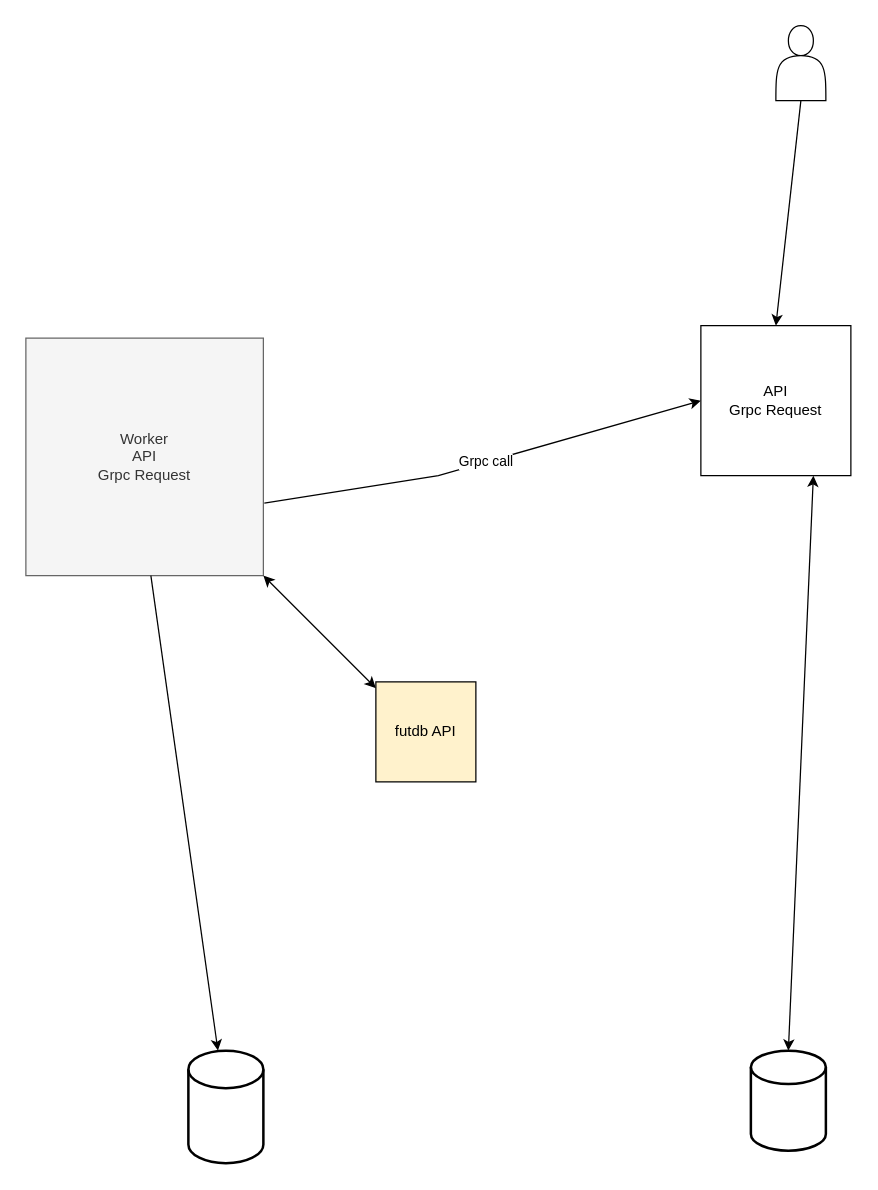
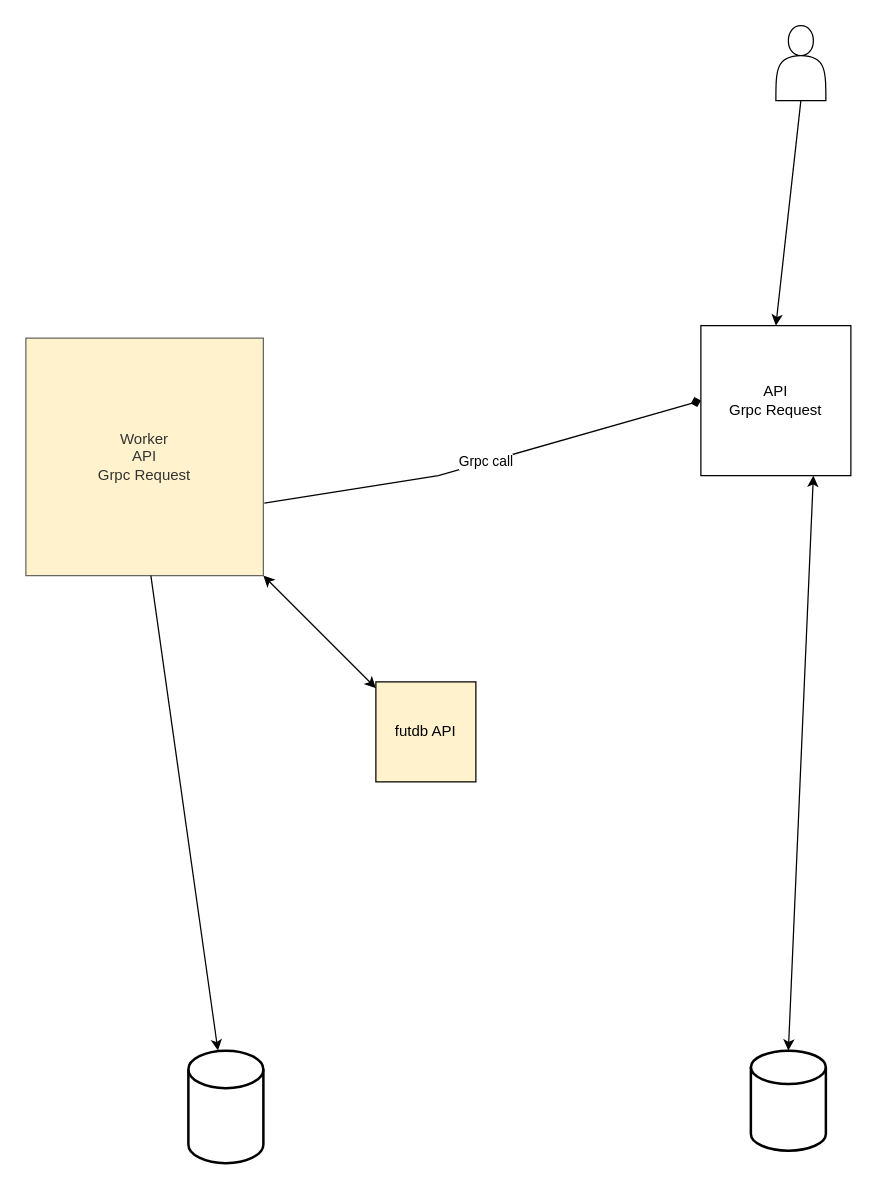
edge "Worker API Grpc Request" -> "API Grpc Request": arrowhead classic -> diamond
node "Worker API Grpc Request": fillcolor #f5f5f5 -> #fff2cc
